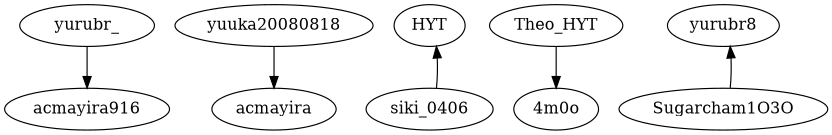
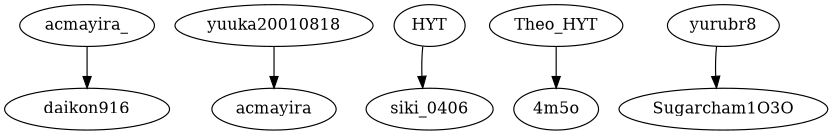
node "yurubr_": label "yurubr_" -> "acmayira_"
node "yuuka20080818": label "yuuka20080818" -> "yuuka20010818"
edge "siki_0406" -> "HYT": reversed
edge "Sugarcham1O3O" -> "yurubr8": reversed
node "acmayira916": label "acmayira916" -> "daikon916"
node "4m0o": label "4m0o" -> "4m5o"
